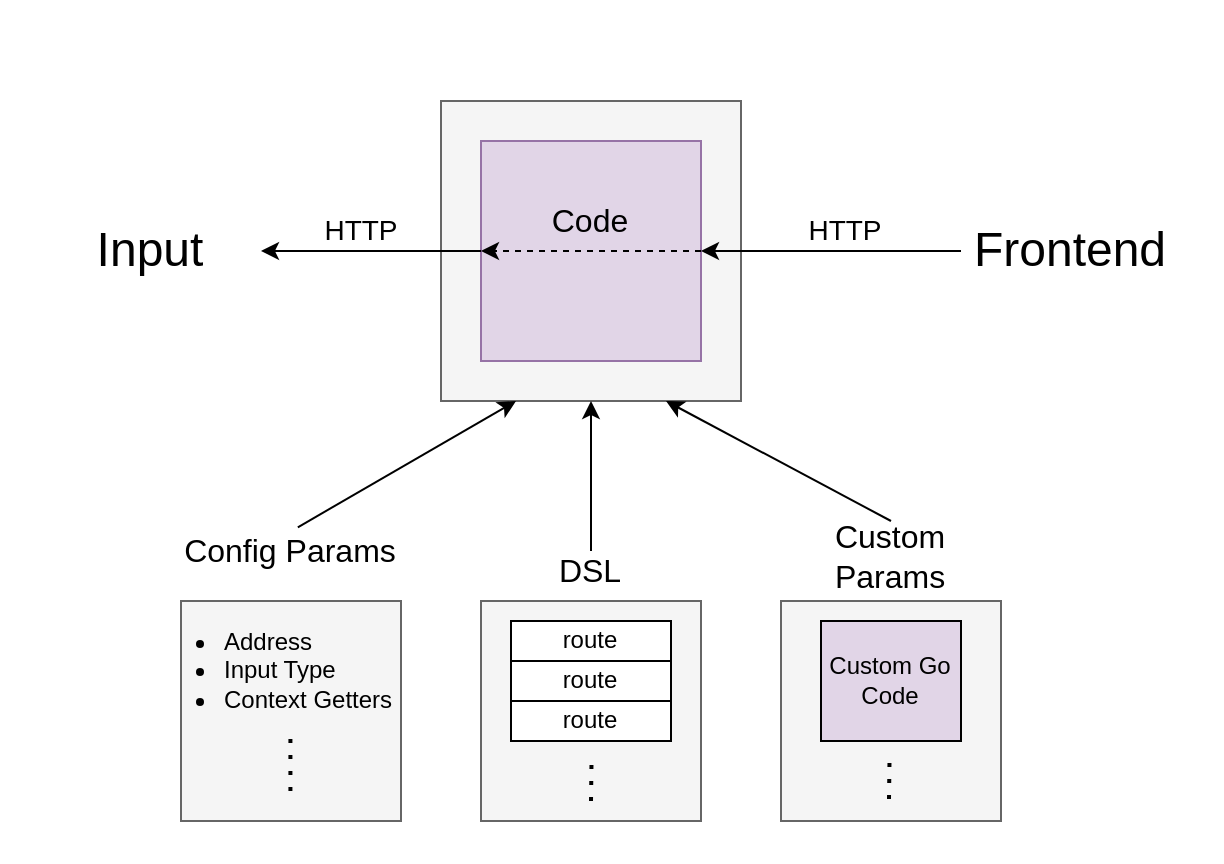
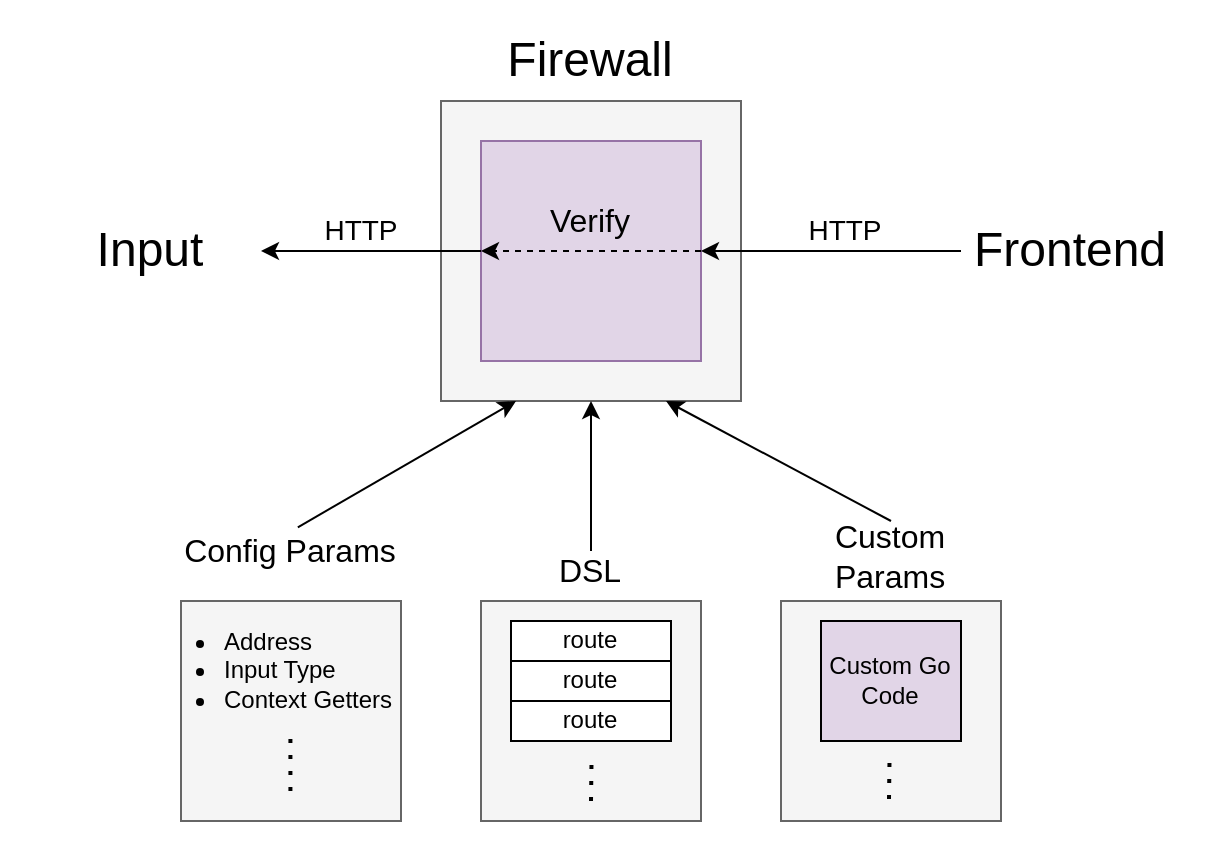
node "Firewall": added
node "Code": label "Code" -> "Verify"
